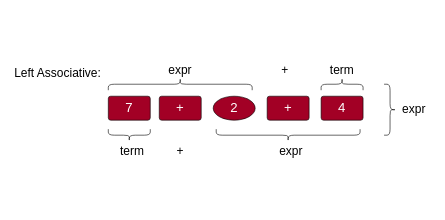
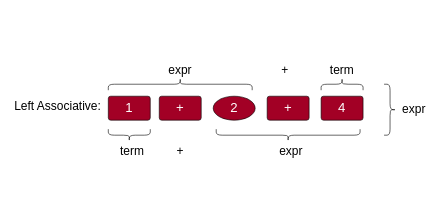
node "Left Associative:": moved (57, 72) -> (57, 105)
node "7": label "7" -> "1"
